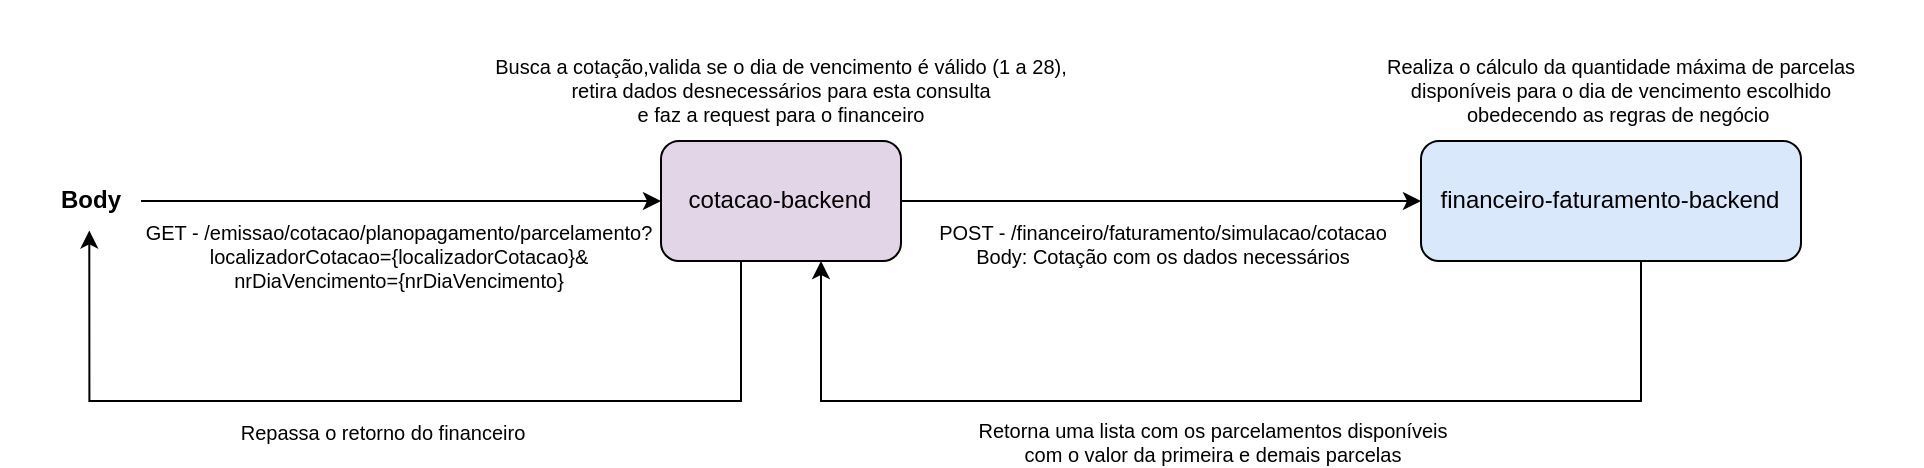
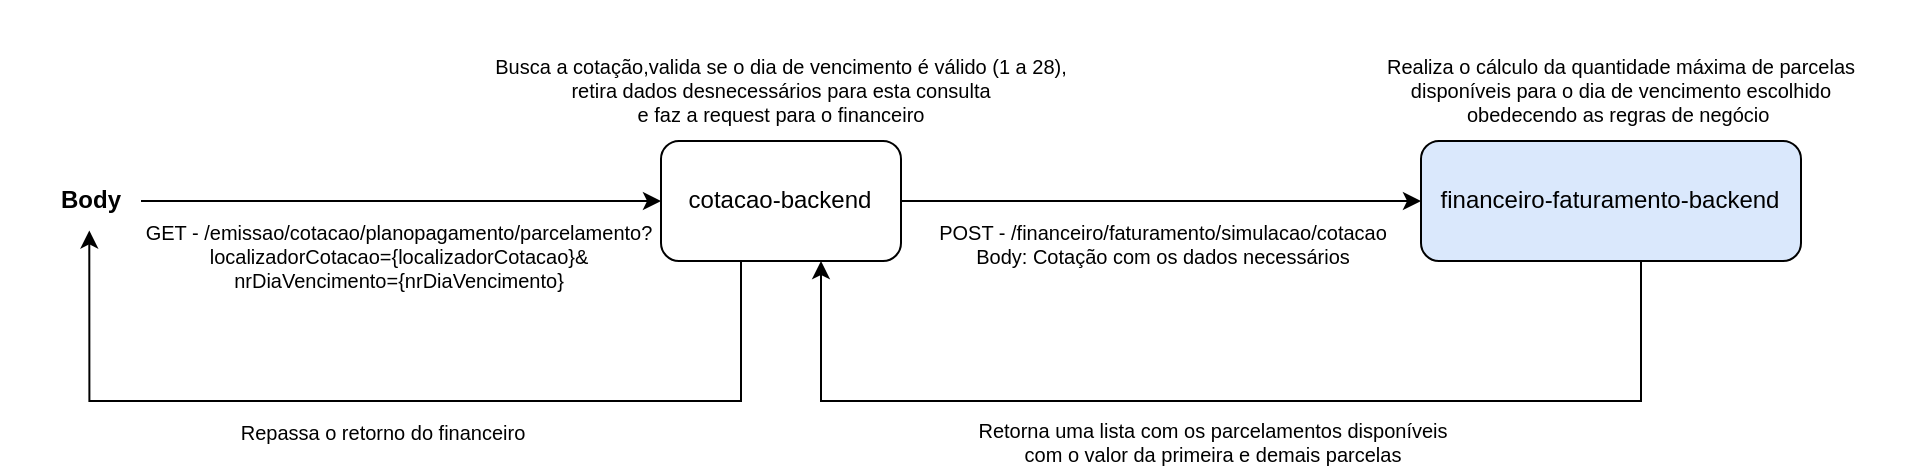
node "cotacao-backend": fillcolor #e1d5e7 -> #ffffff
